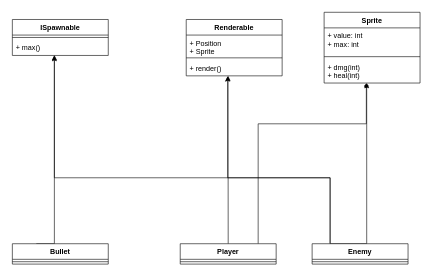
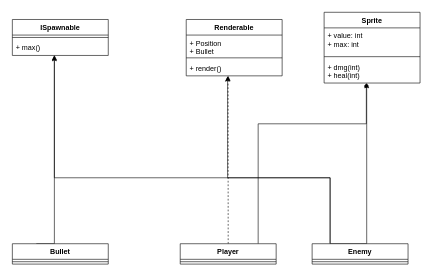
node "+ Position + Sprite": label "+ Position + Sprite" -> "+ Position + Bullet"
edge "Player" -> "+ render()": style solid -> dashed
